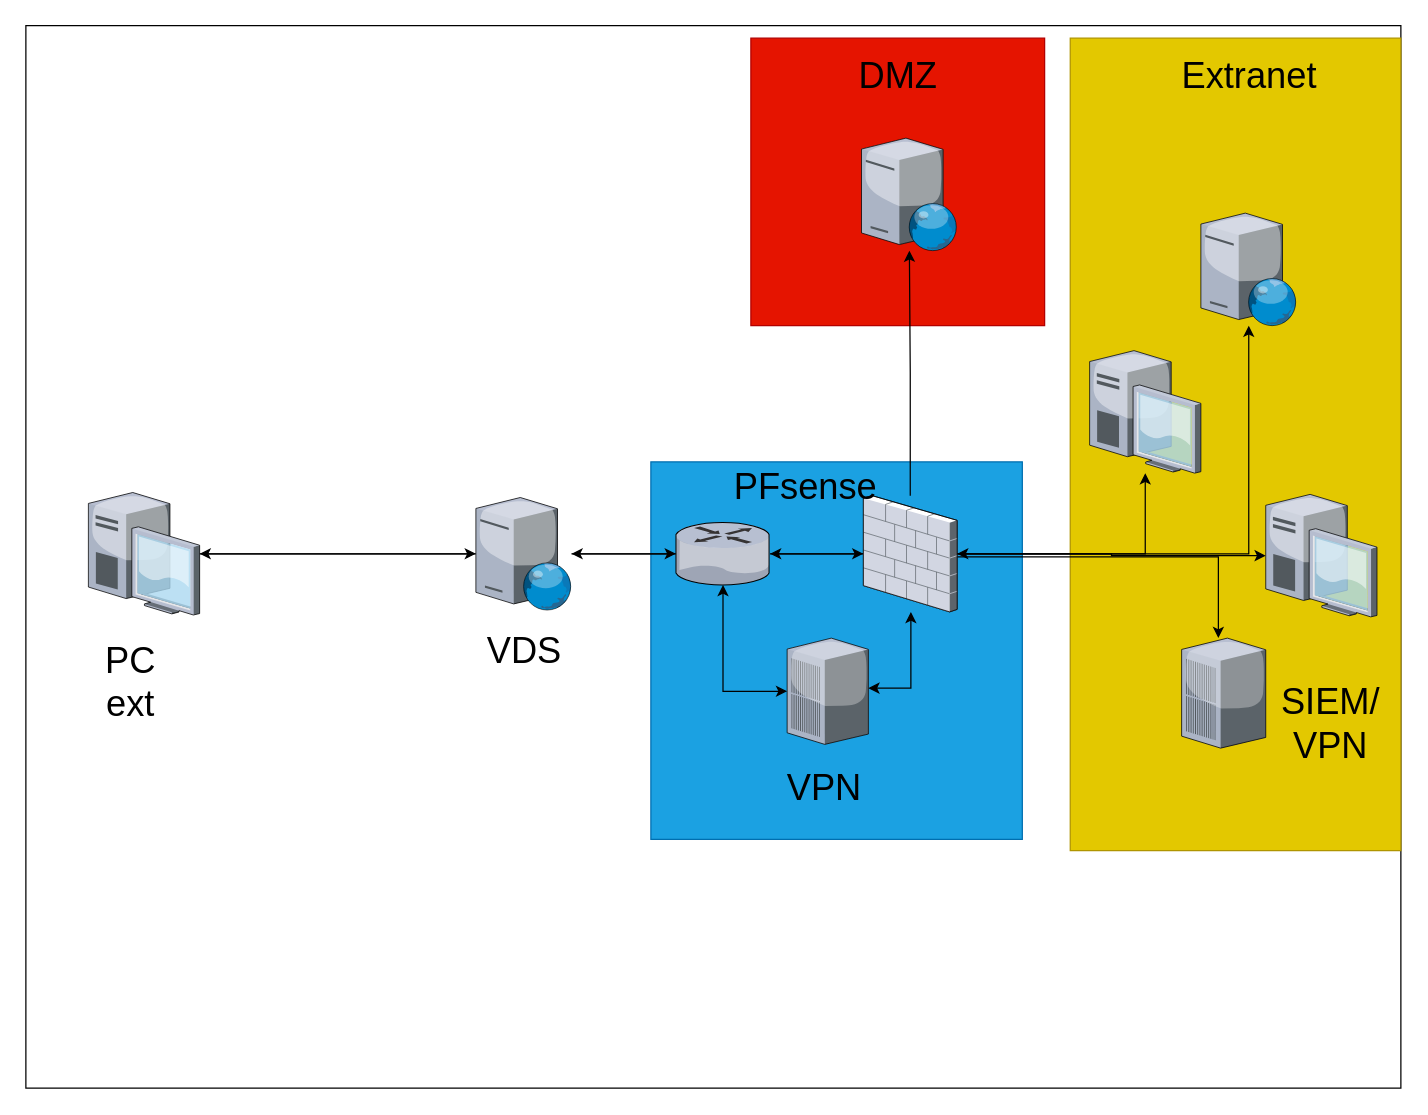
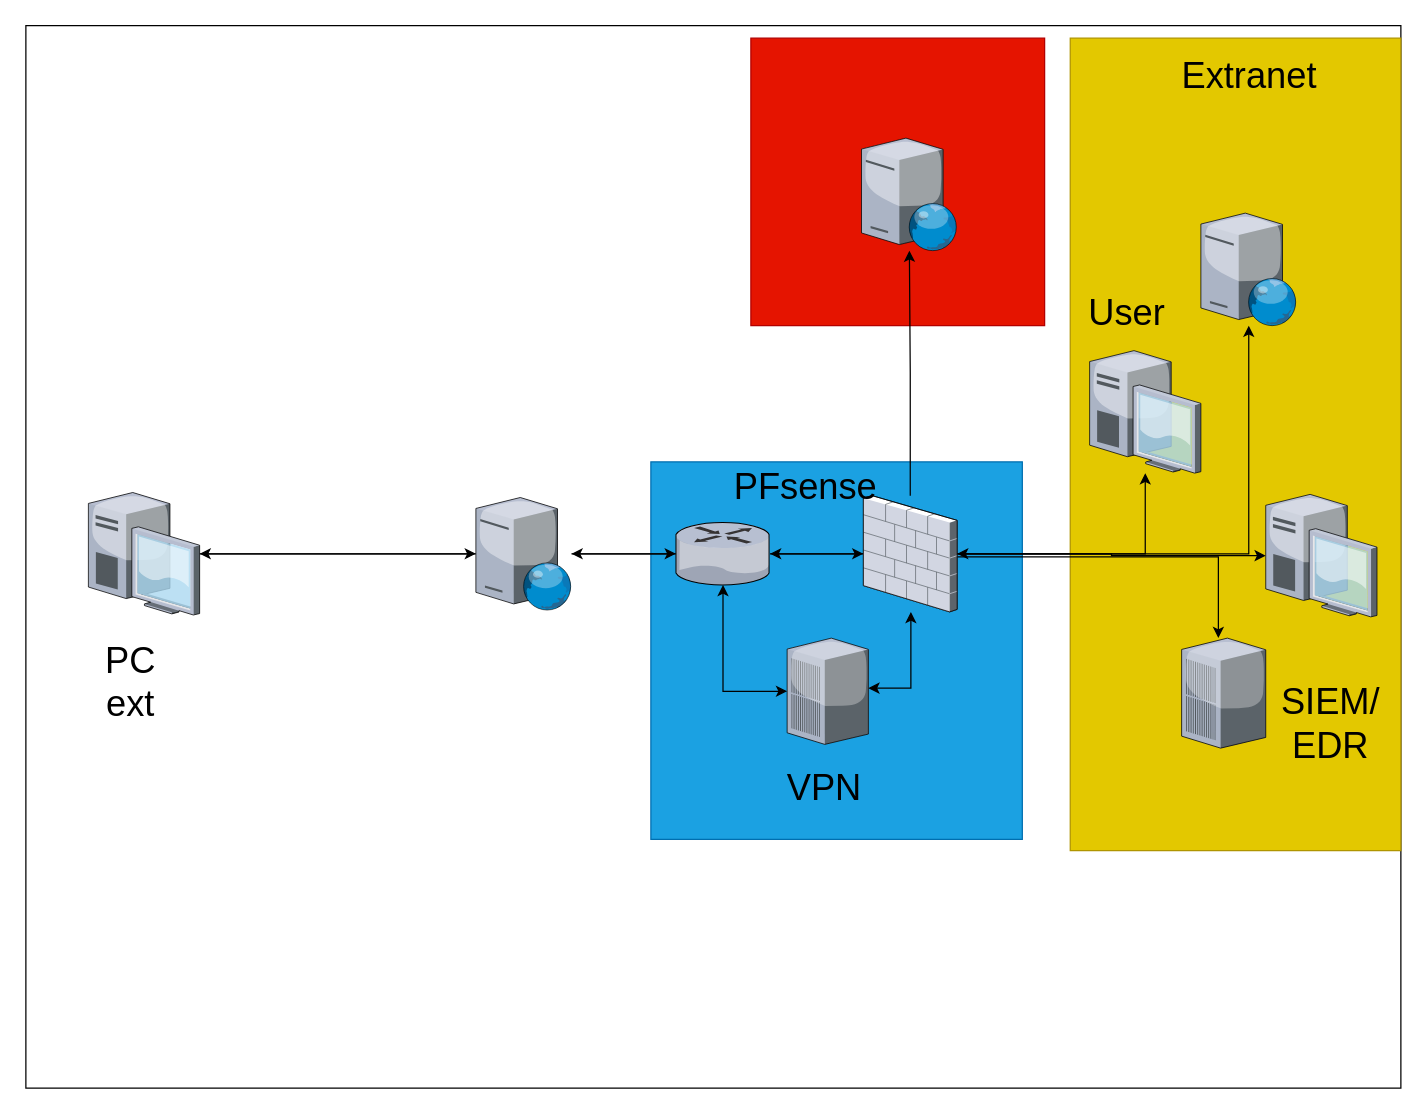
node "DMZ": removed
node "User": added
node "VDS": removed
node "SIEM/ VPN": label "SIEM/ VPN" -> "SIEM/ EDR"
